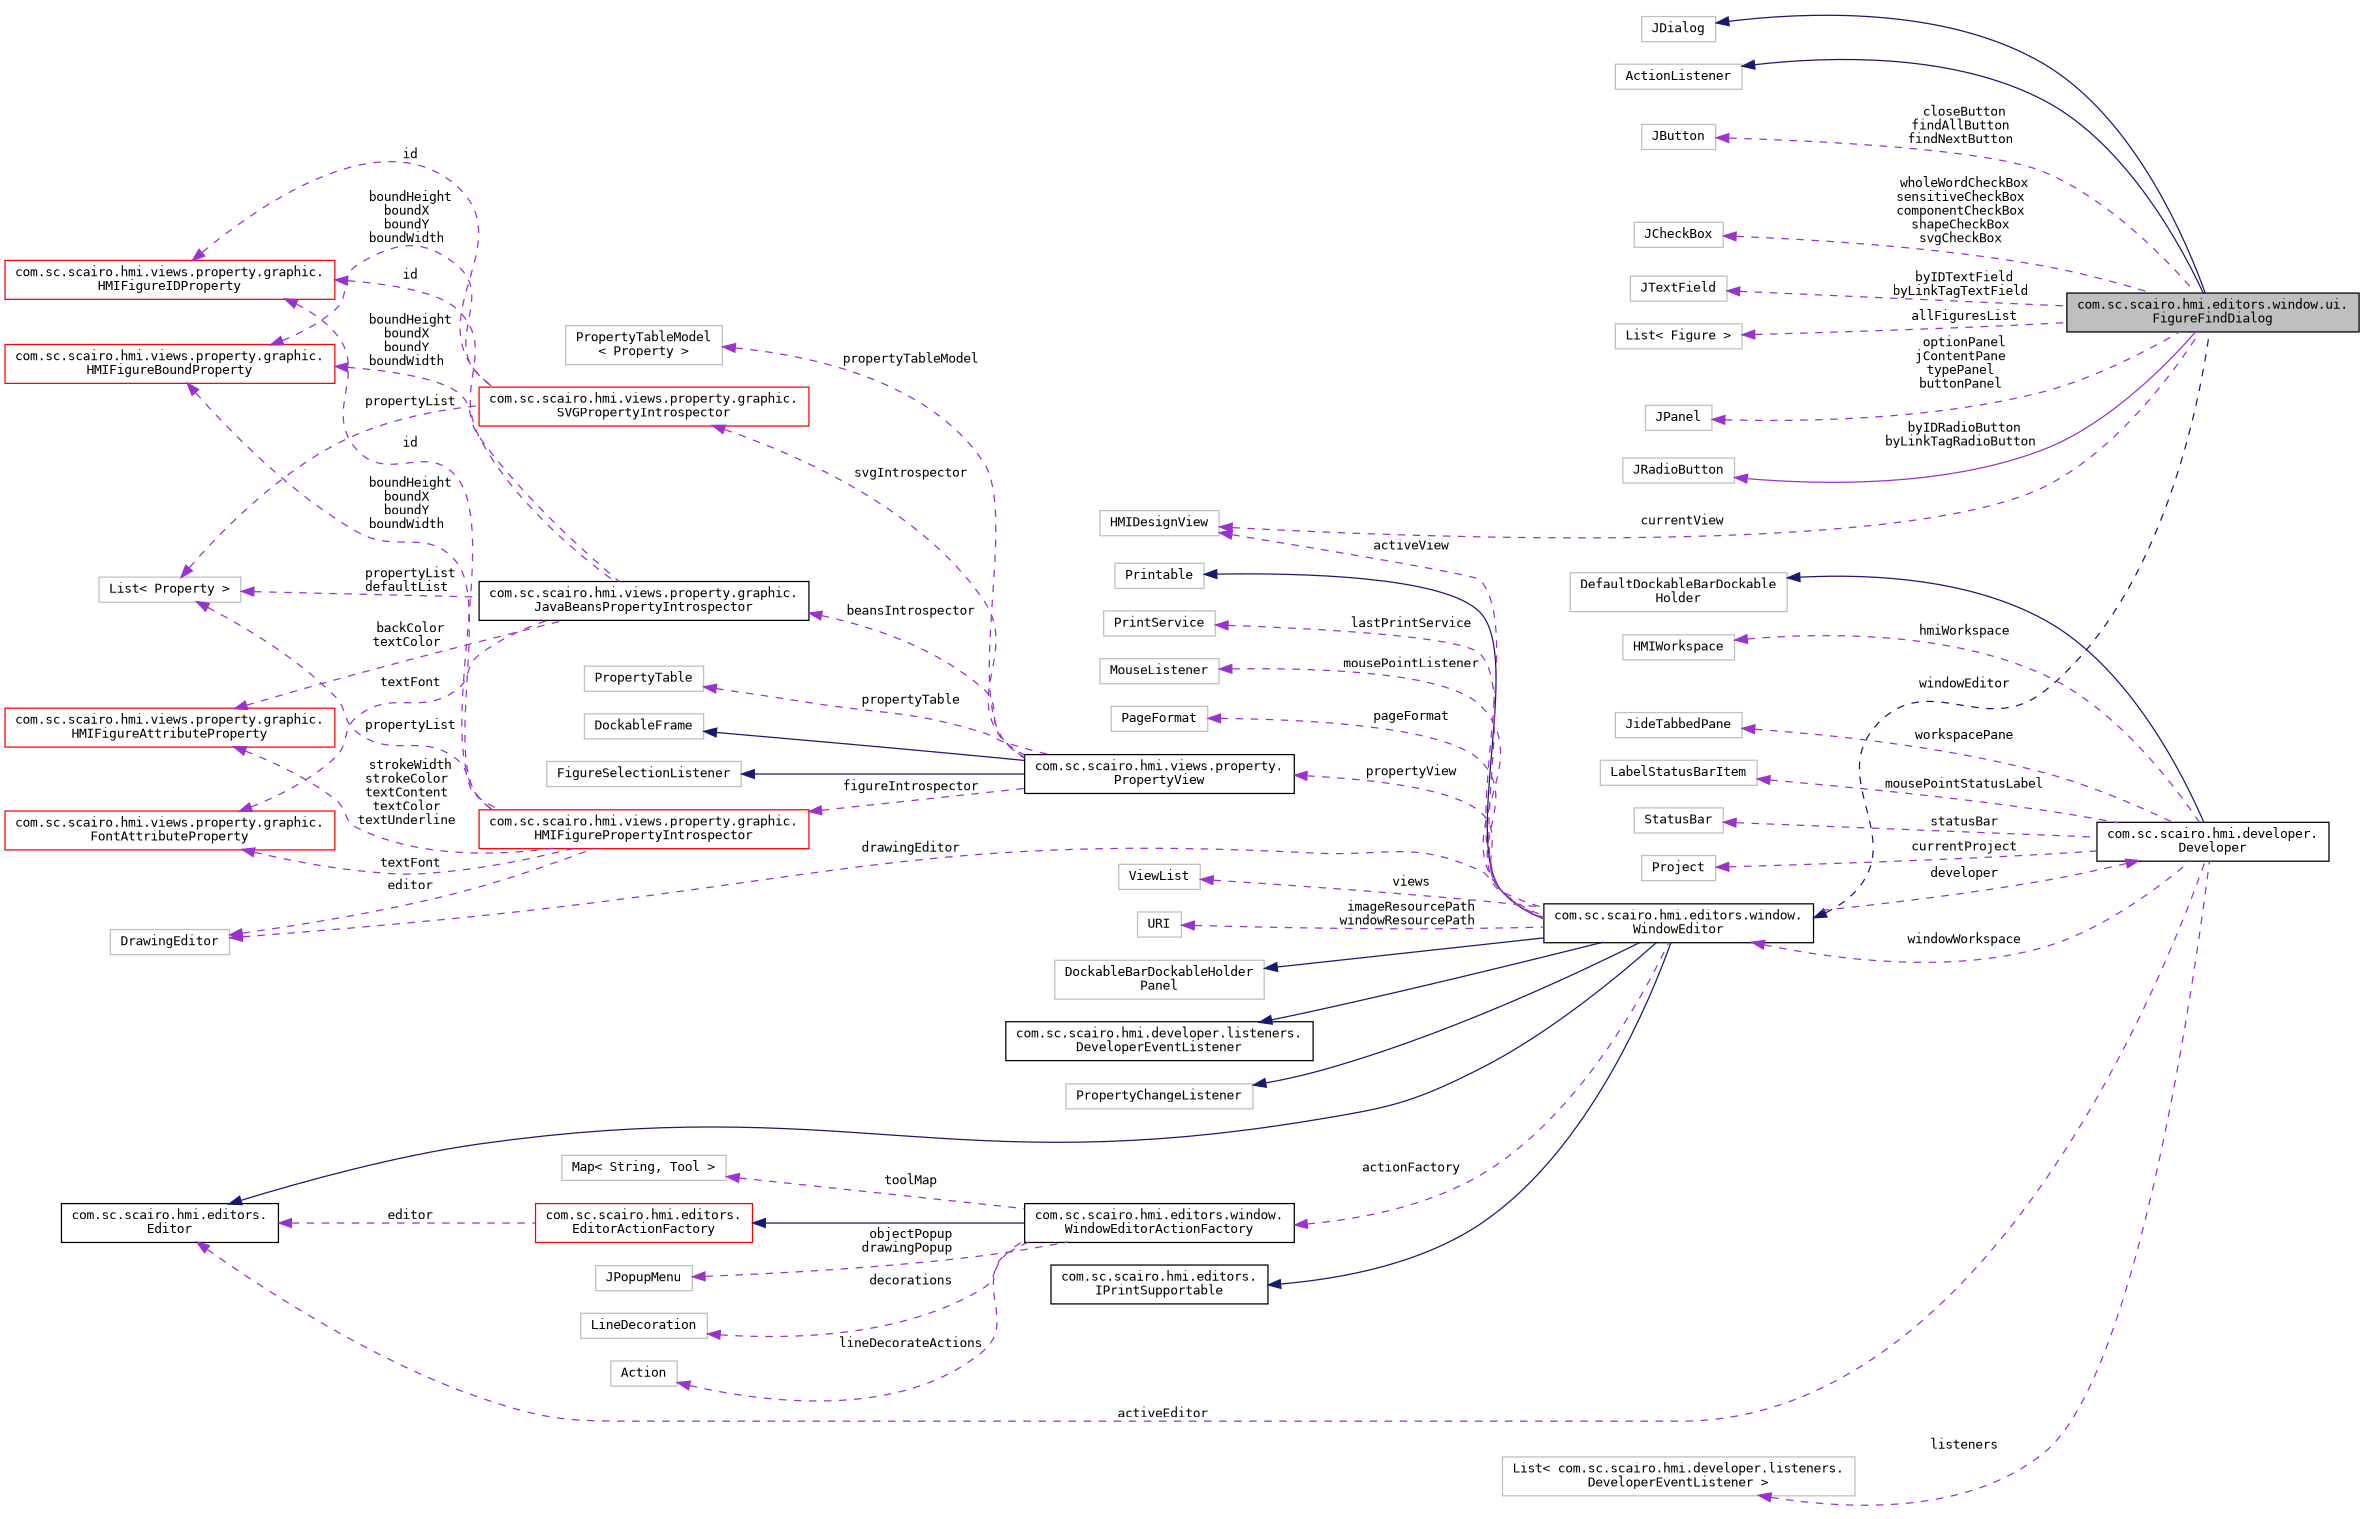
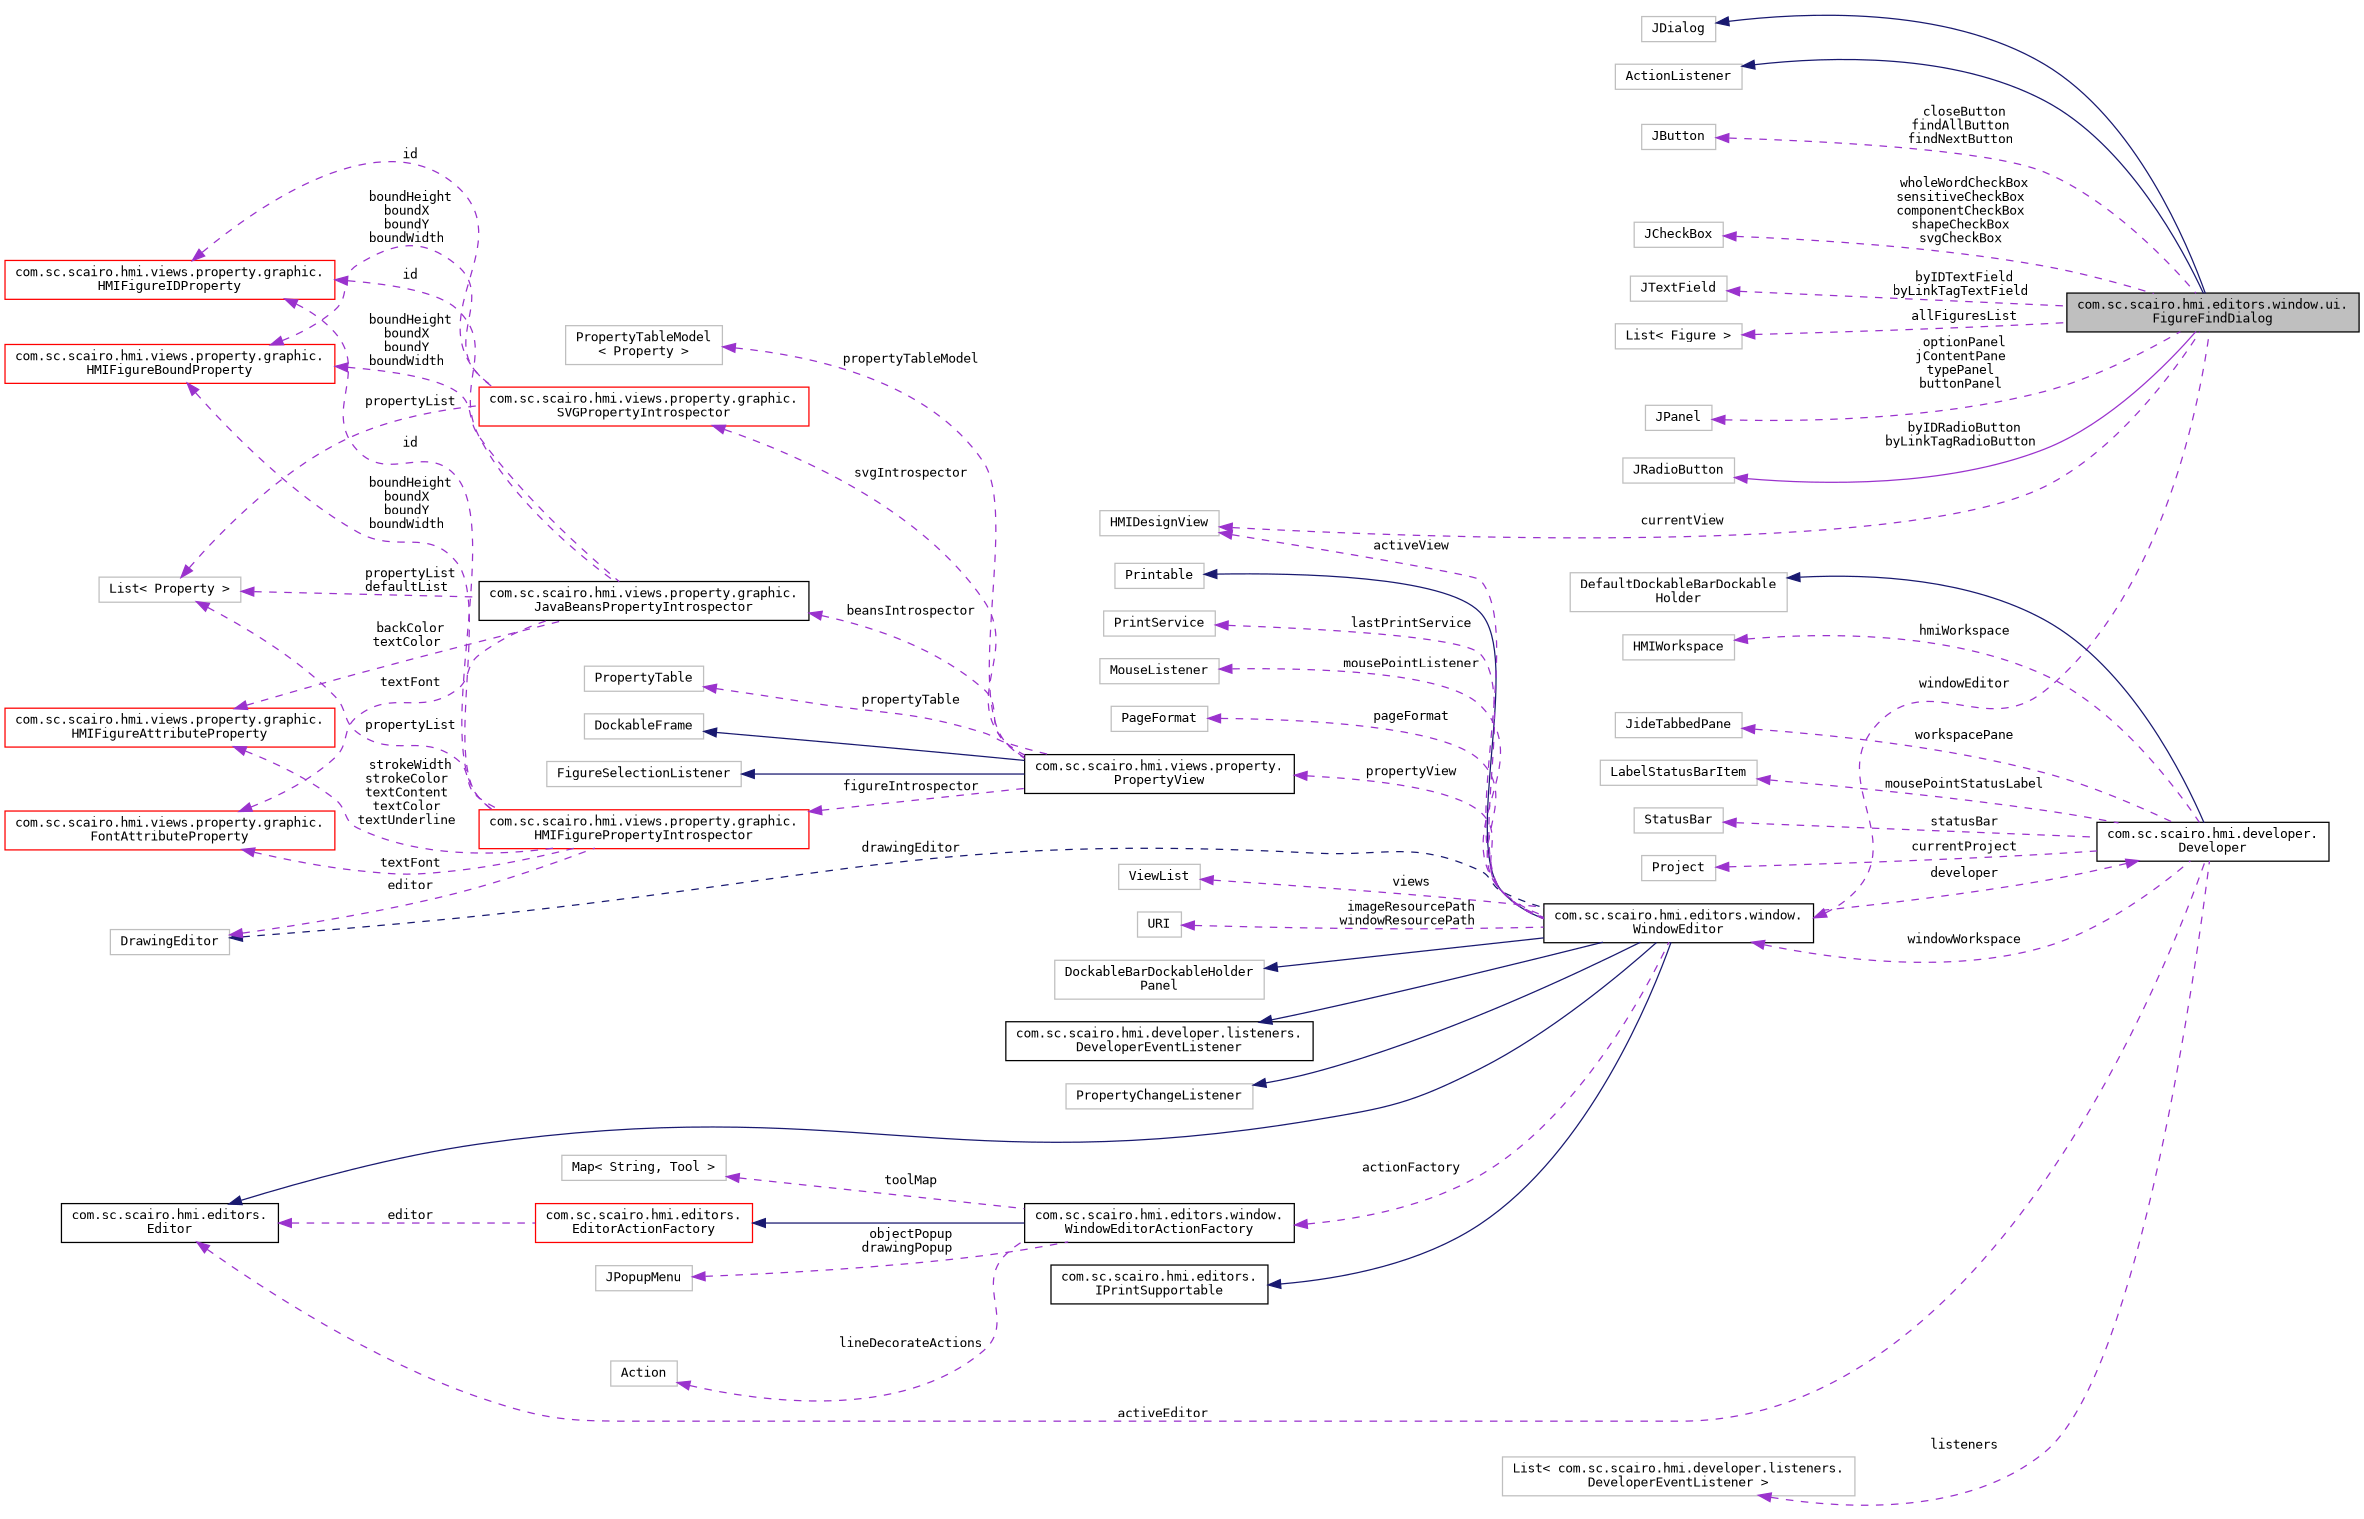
edge "com.sc.scairo.hmi.editors.window.ui. FigureFindDialog" -> "com.sc.scairo.hmi.editors.window. WindowEditor": color midnightblue -> darkorchid3
edge "com.sc.scairo.hmi.editors.window. WindowEditor" -> "DrawingEditor": color darkorchid3 -> midnightblue
node "LineDecoration": removed
